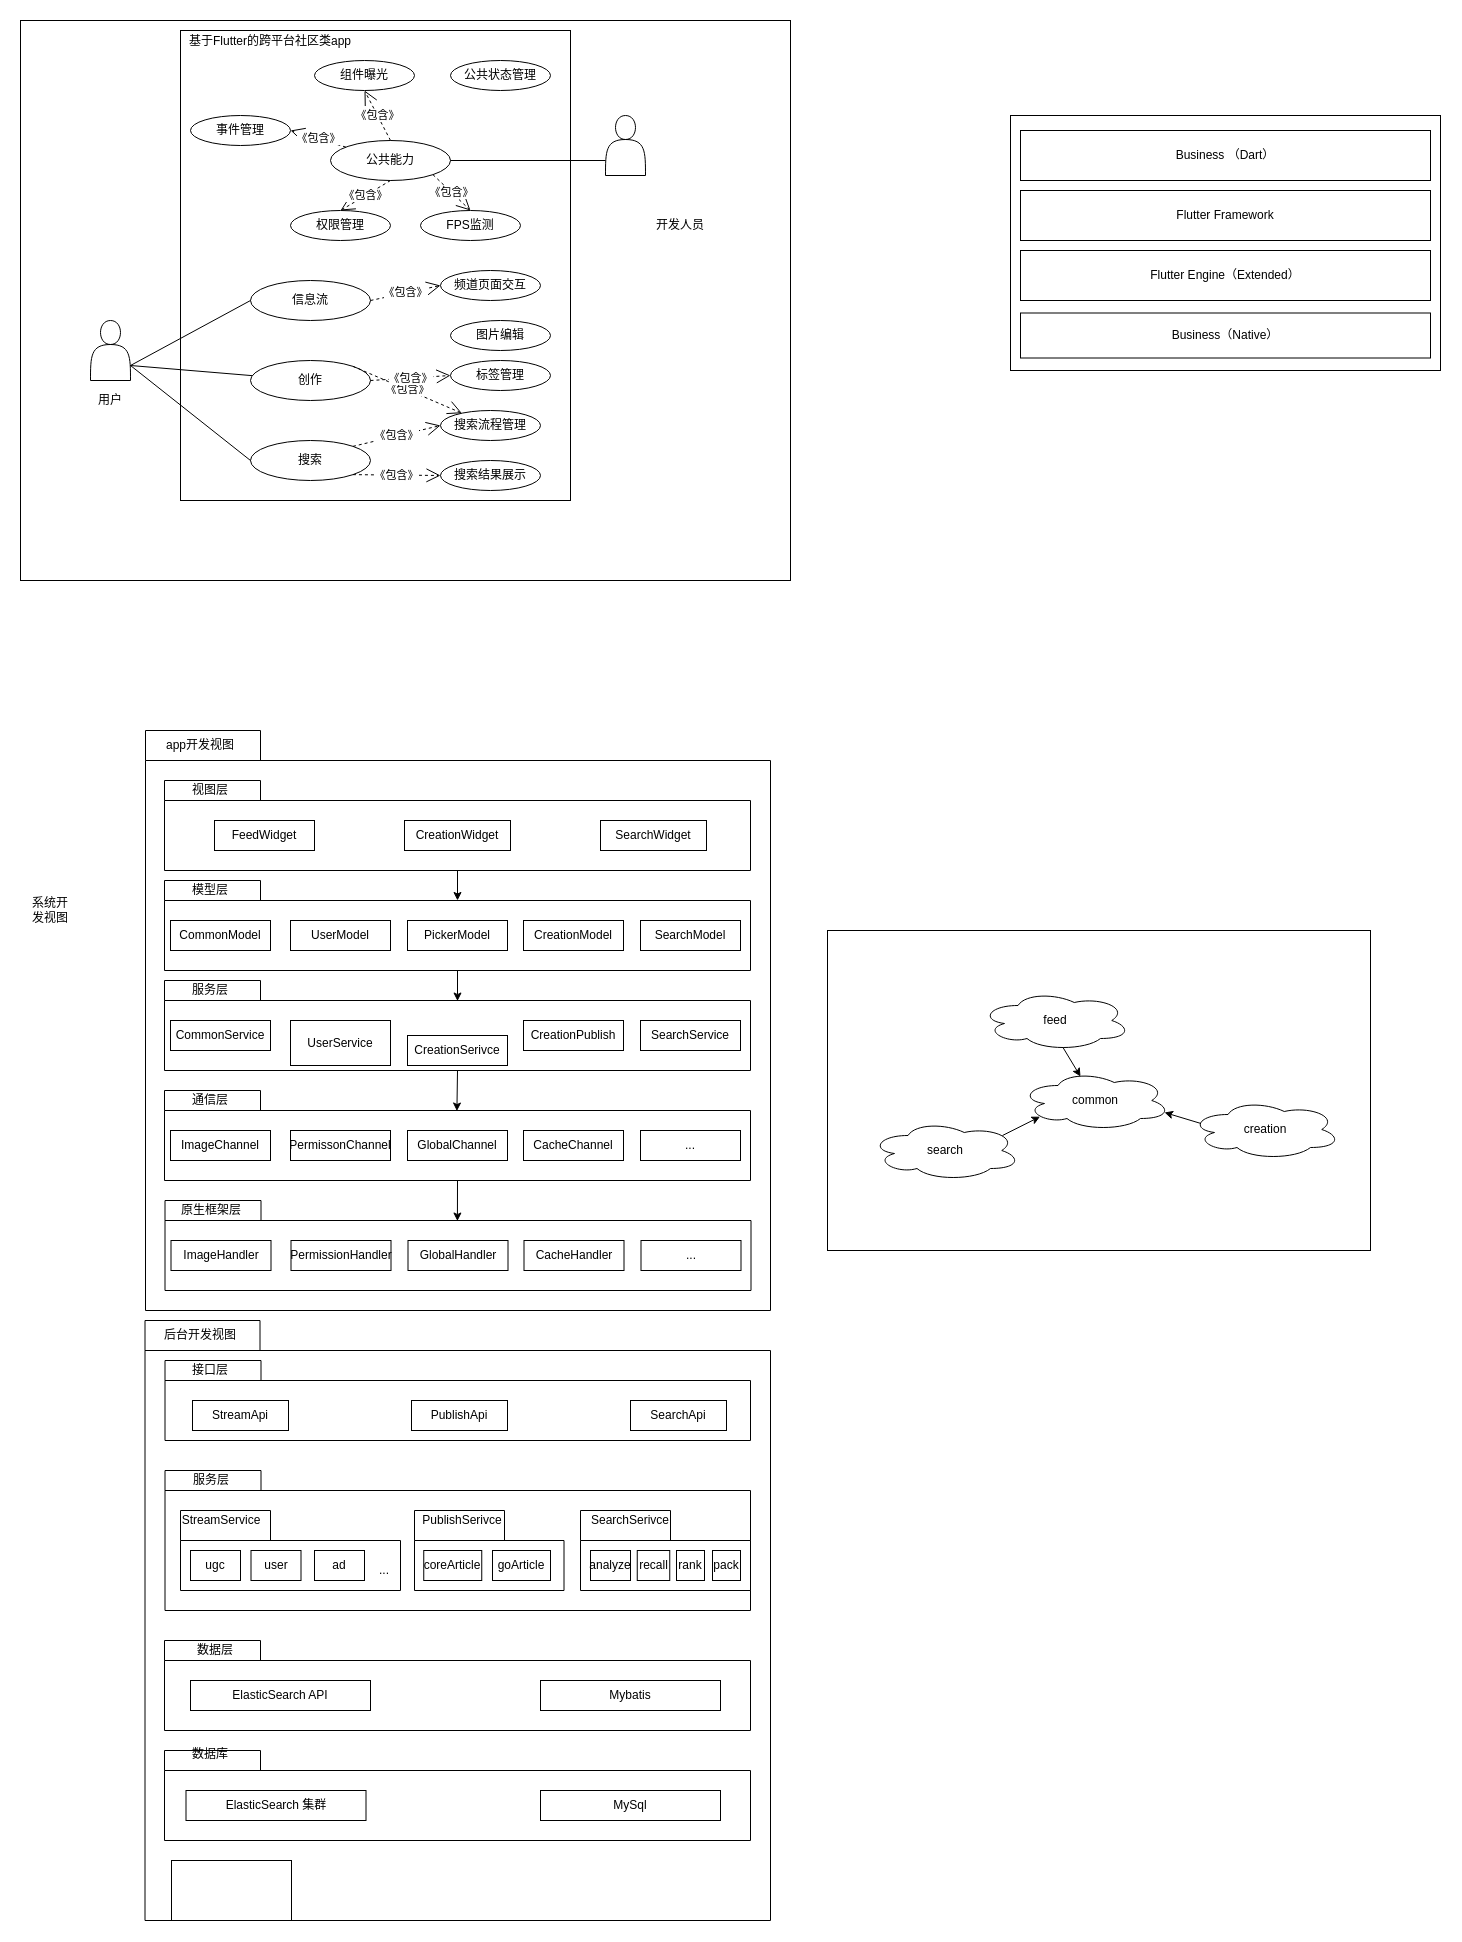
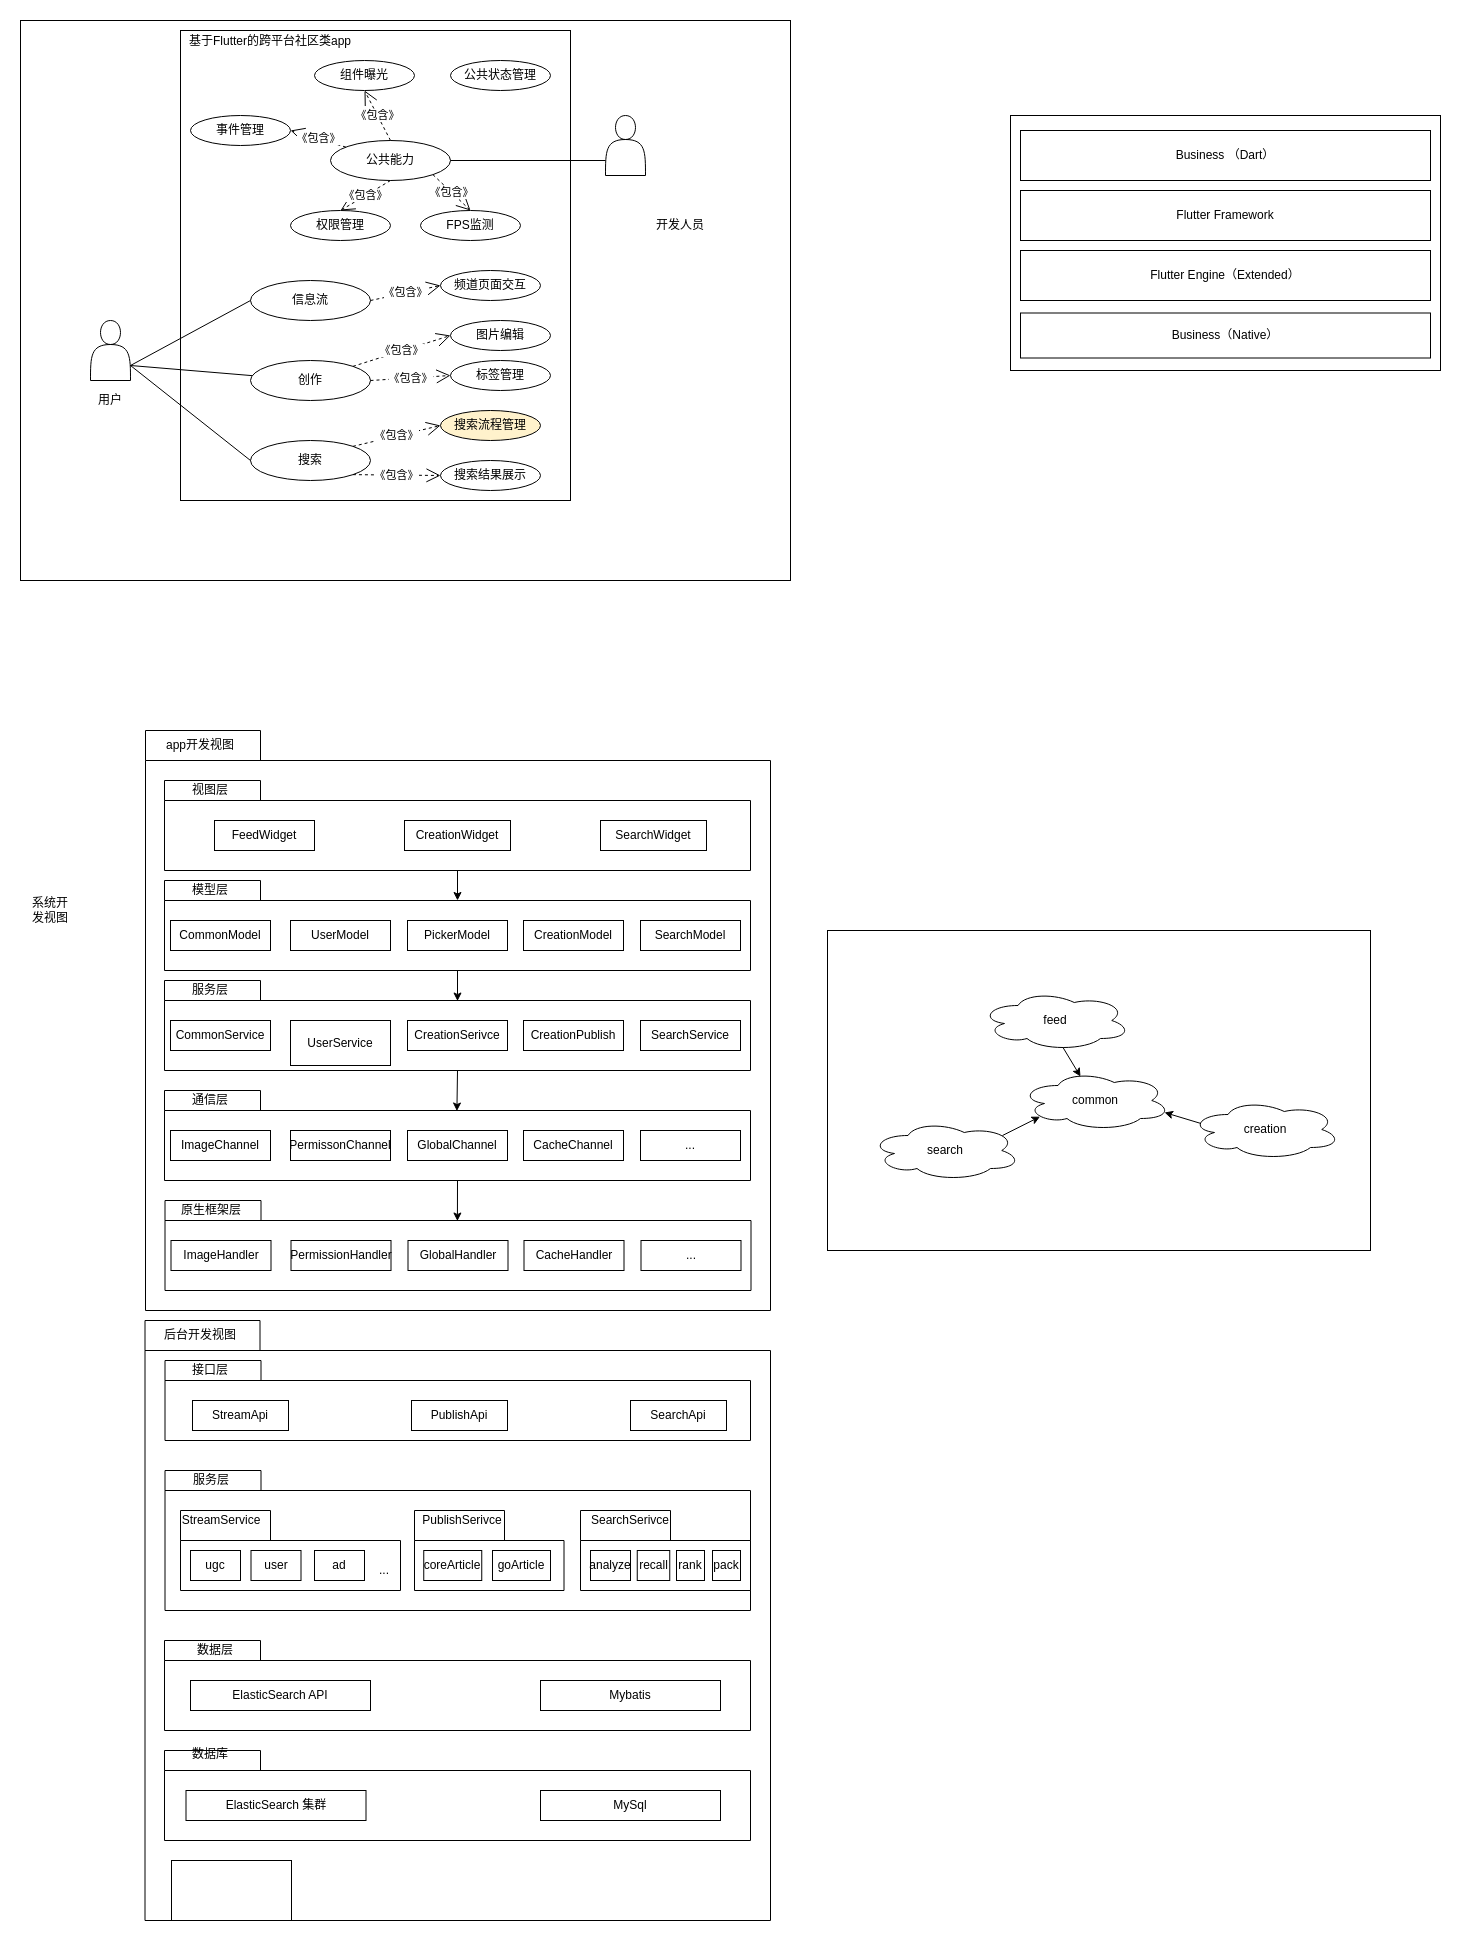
edge "创作" -> "搜索流程管理": now "创作" -> "图片编辑"
node "搜索流程管理": fillcolor #ffffff -> #fff2cc
node "CreationSerivce": moved (458, 1051) -> (458, 1036)
